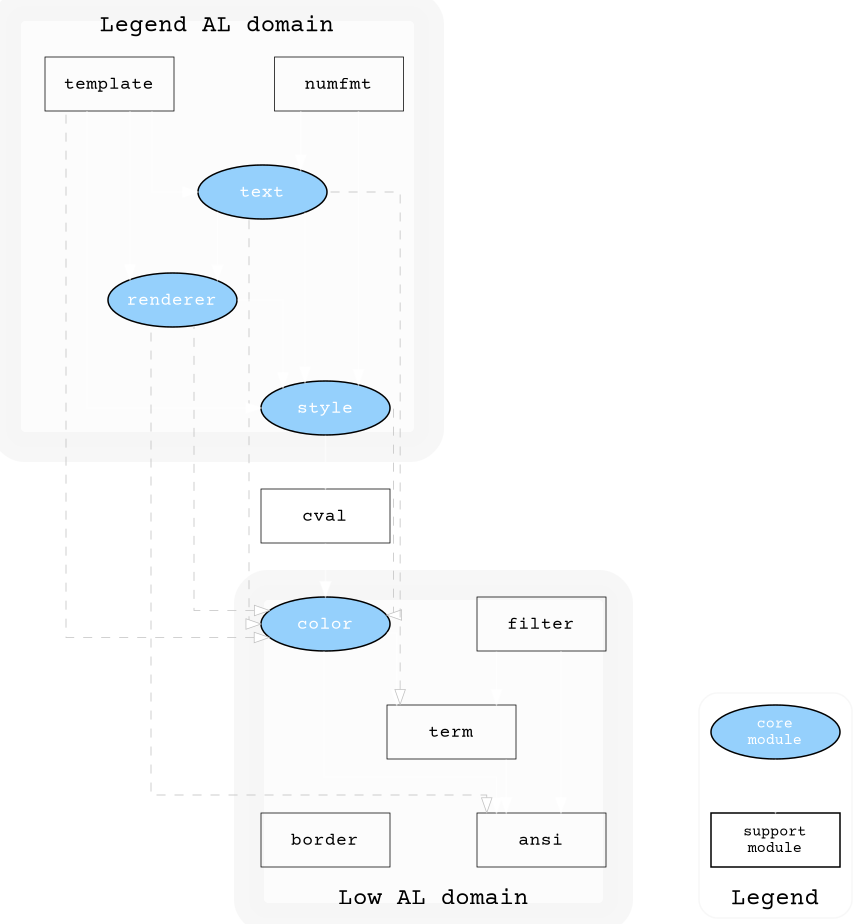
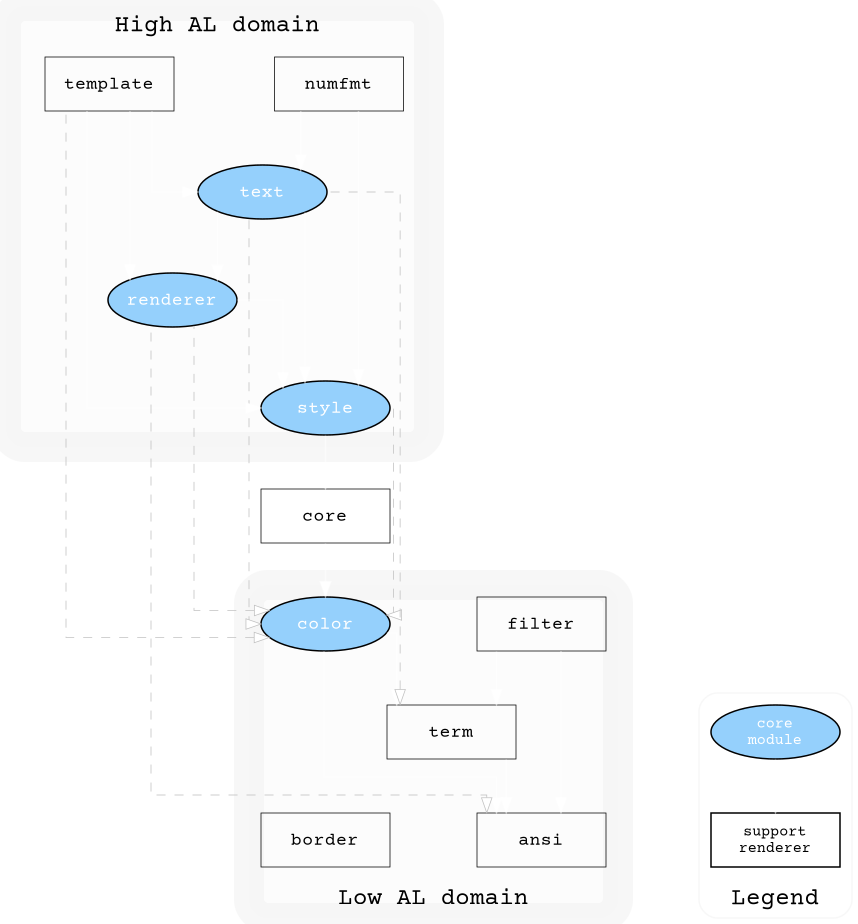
cluster "Legend AL domain": label "Legend AL domain" -> "High AL domain"
node "cval": label "cval" -> "core"
node "support module": label "support module" -> "support renderer"
